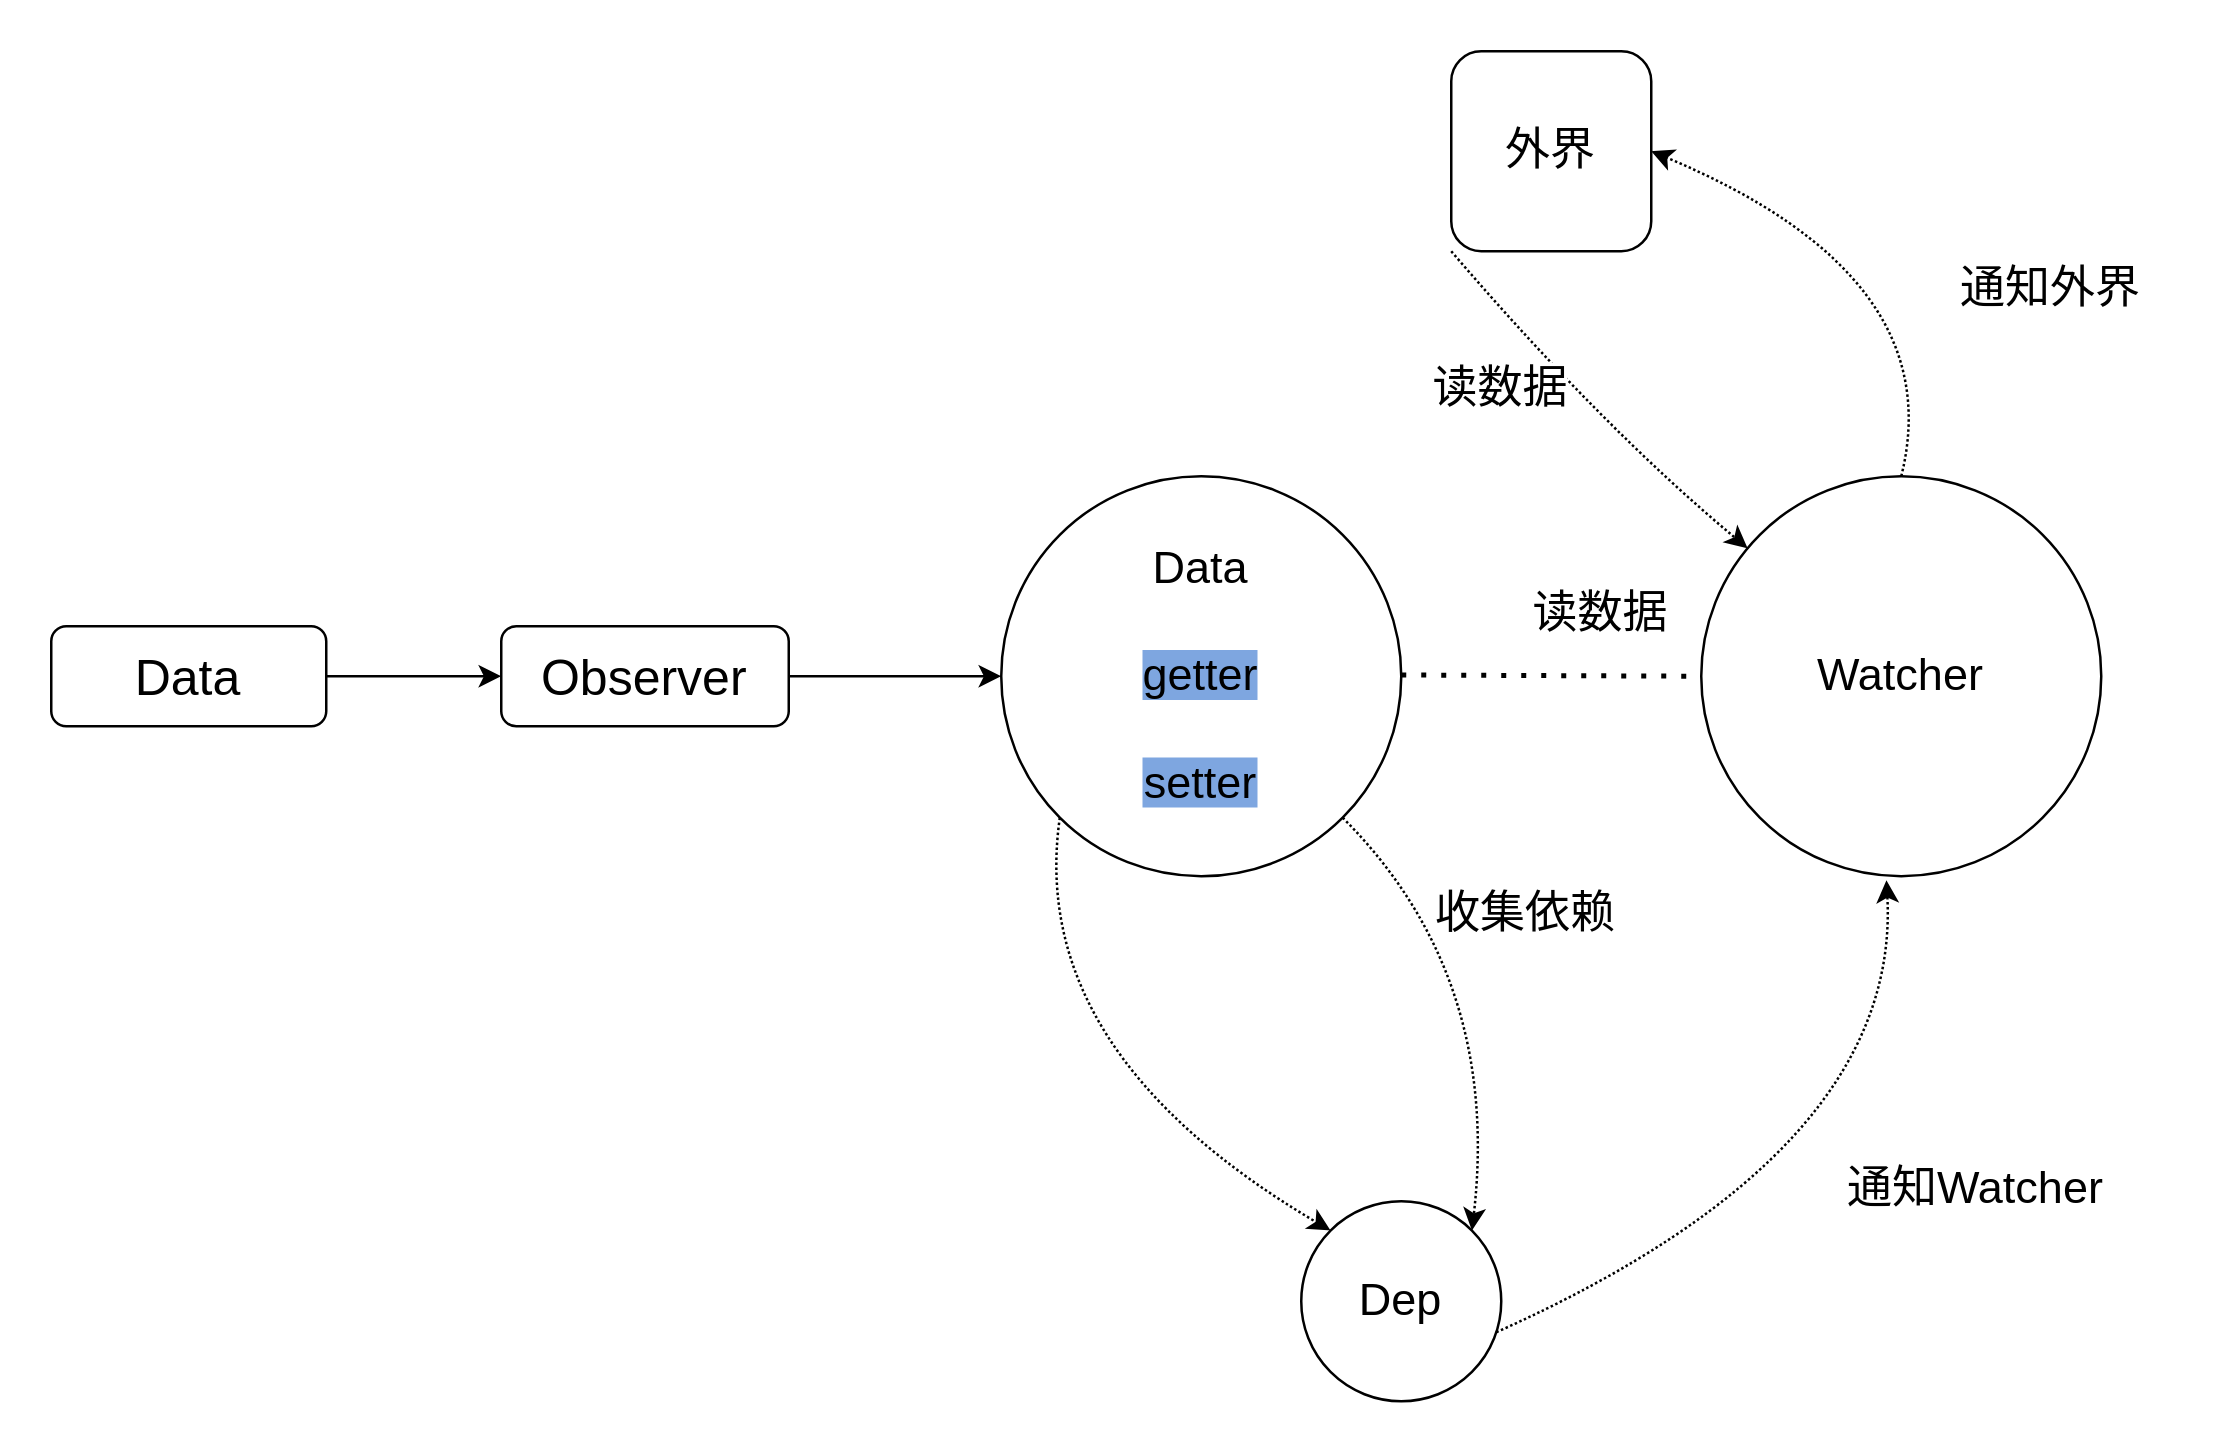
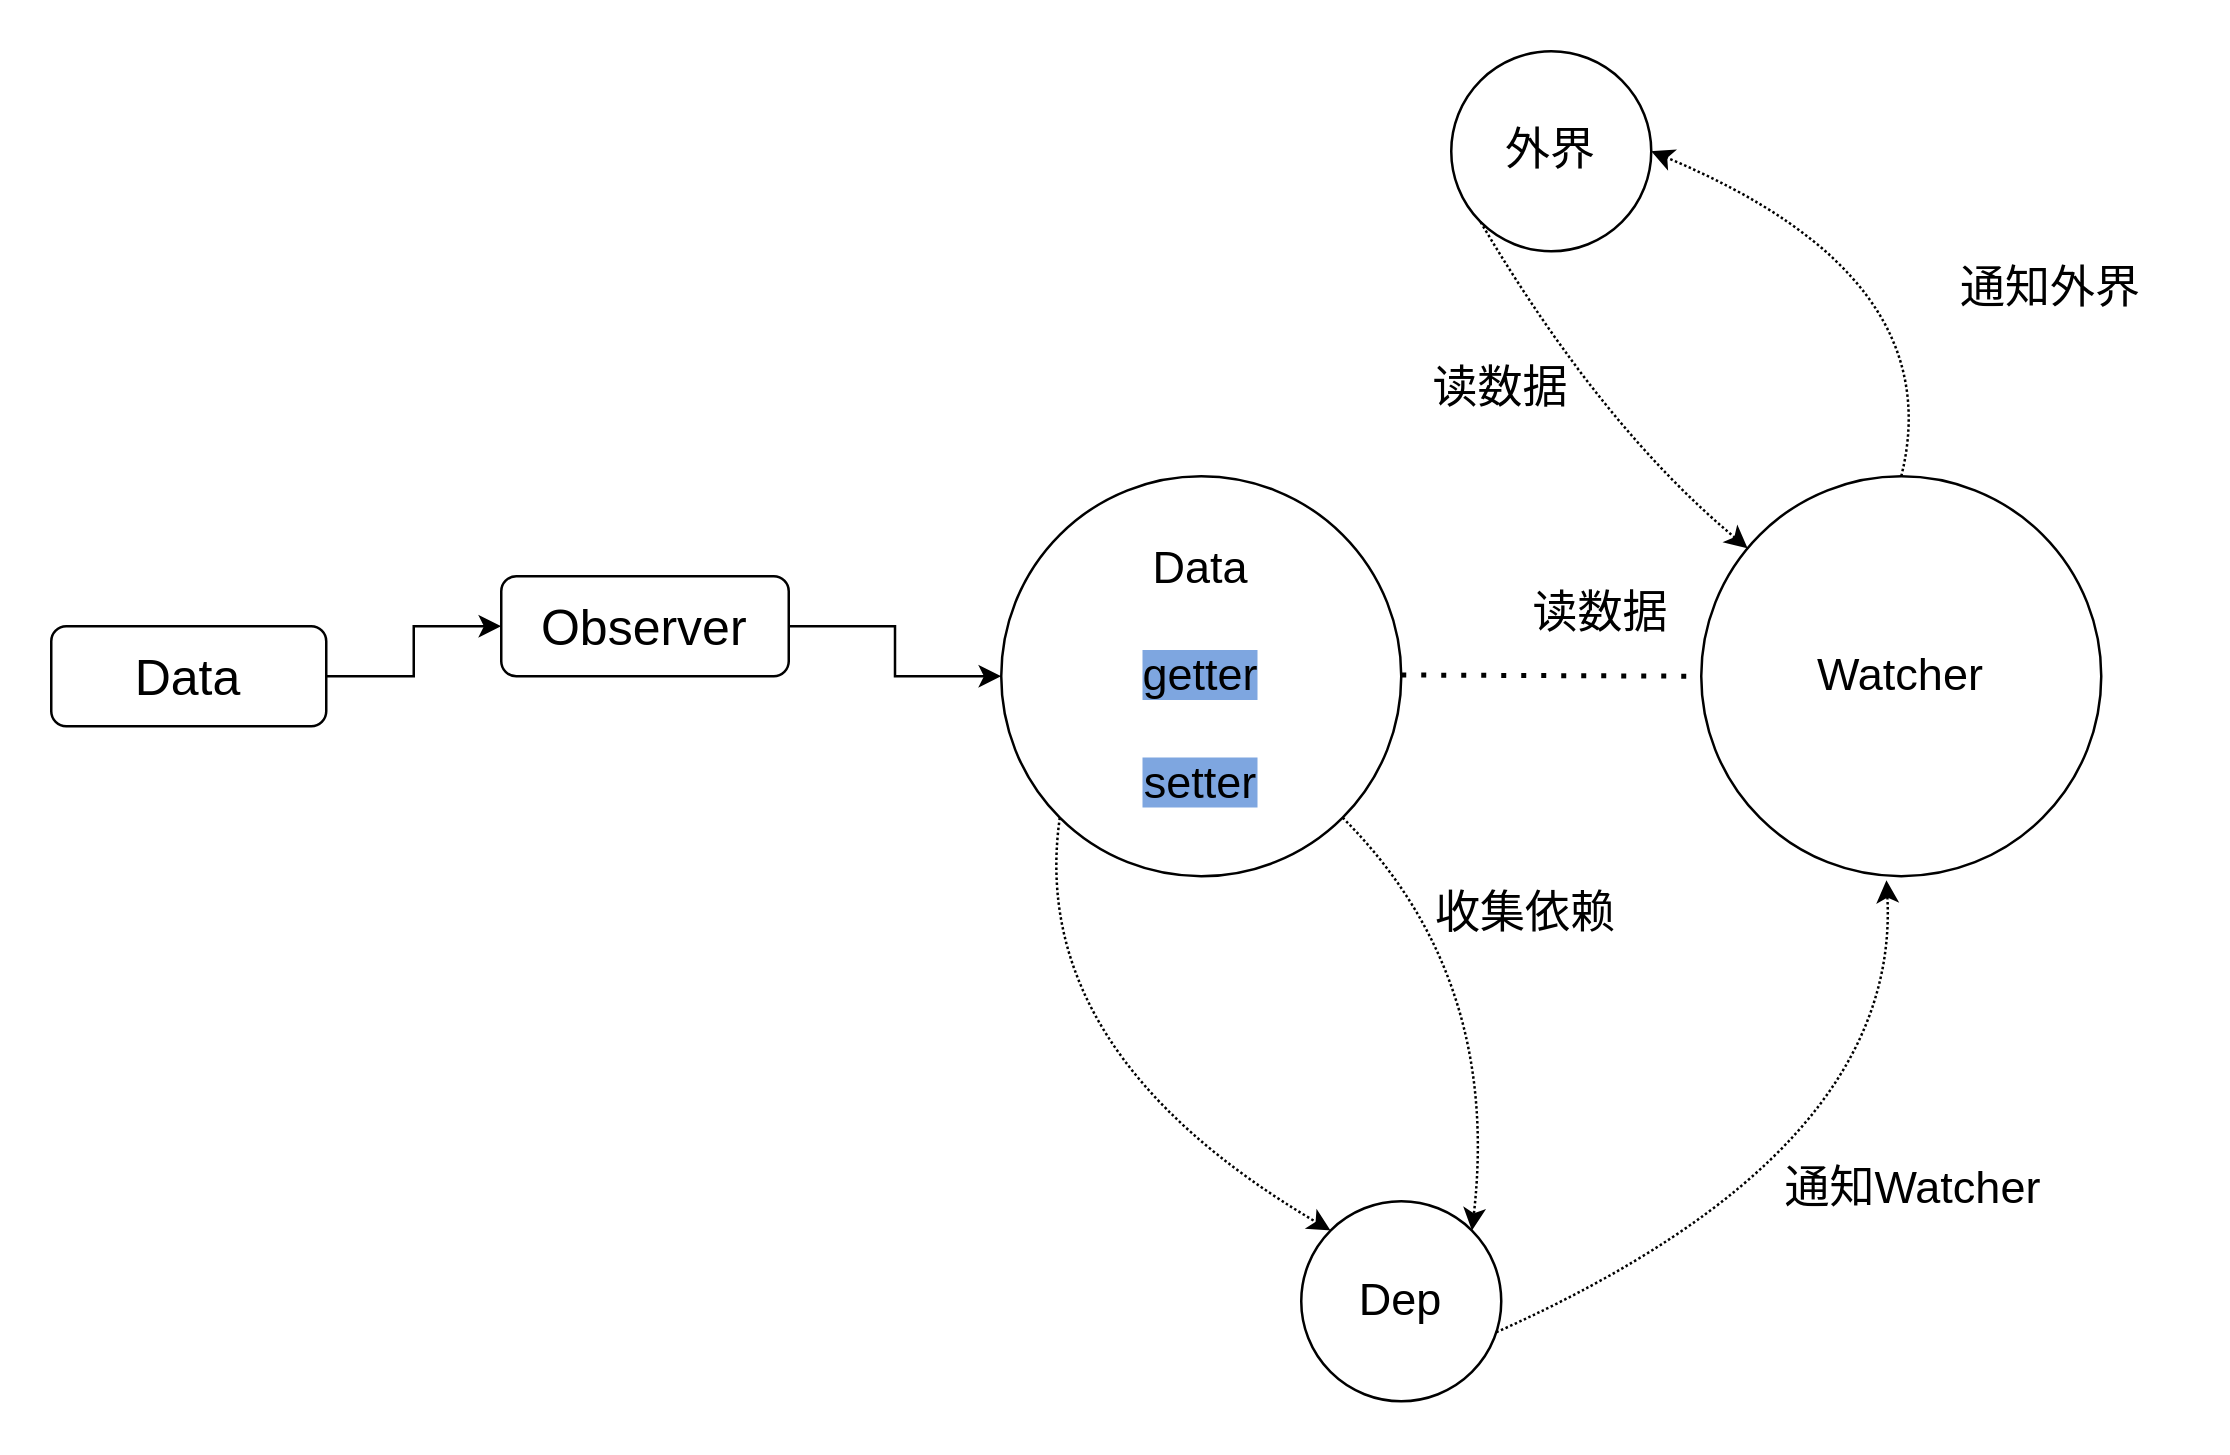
node "外界": shape rounded rectangle -> ellipse
node "Observer": moved (645, 676) -> (645, 626)
node "通知Watcher": moved (1976, 1189) -> (1914, 1189)
